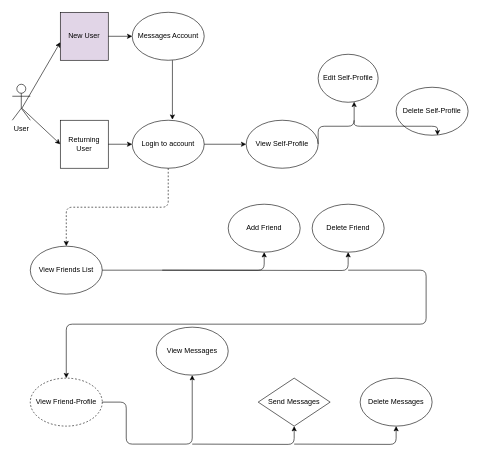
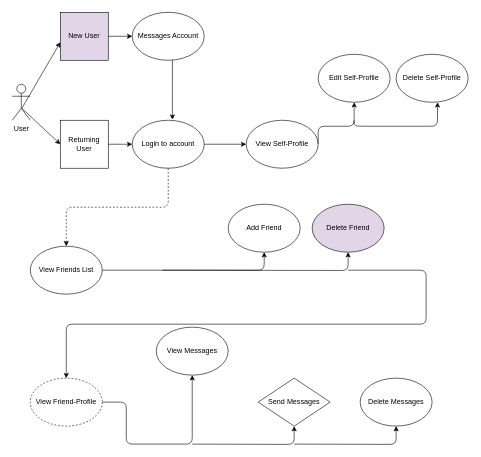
node "Edit Self-Profile": size 60x48 -> 72x48
node "Delete Self-Profile": moved (432, 111) -> (432, 78)
node "Delete Friend": fillcolor #ffffff -> #e1d5e7
